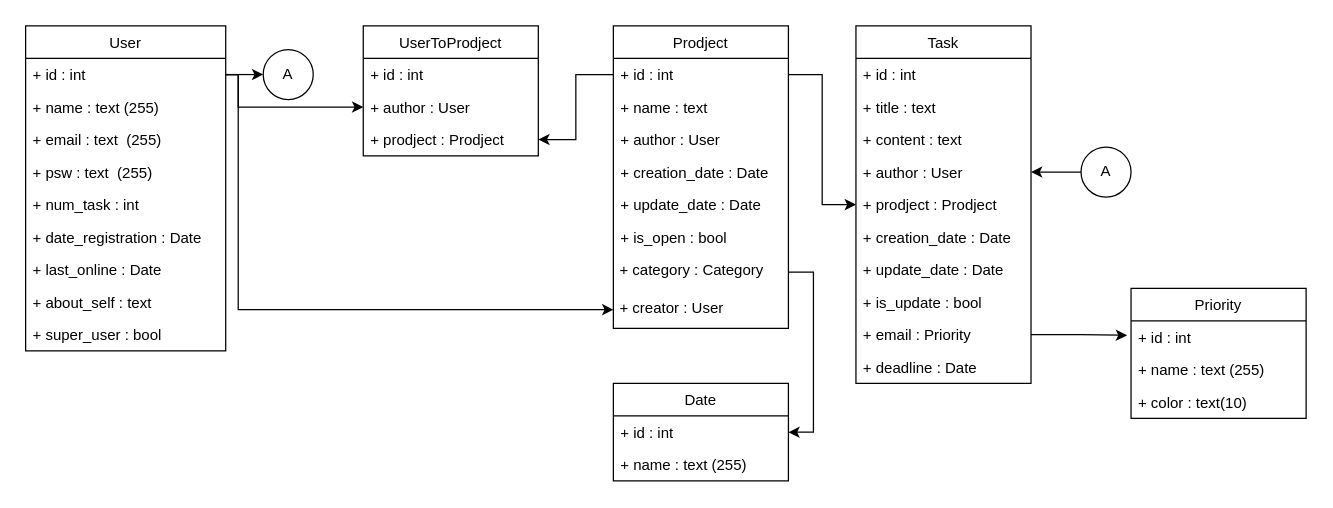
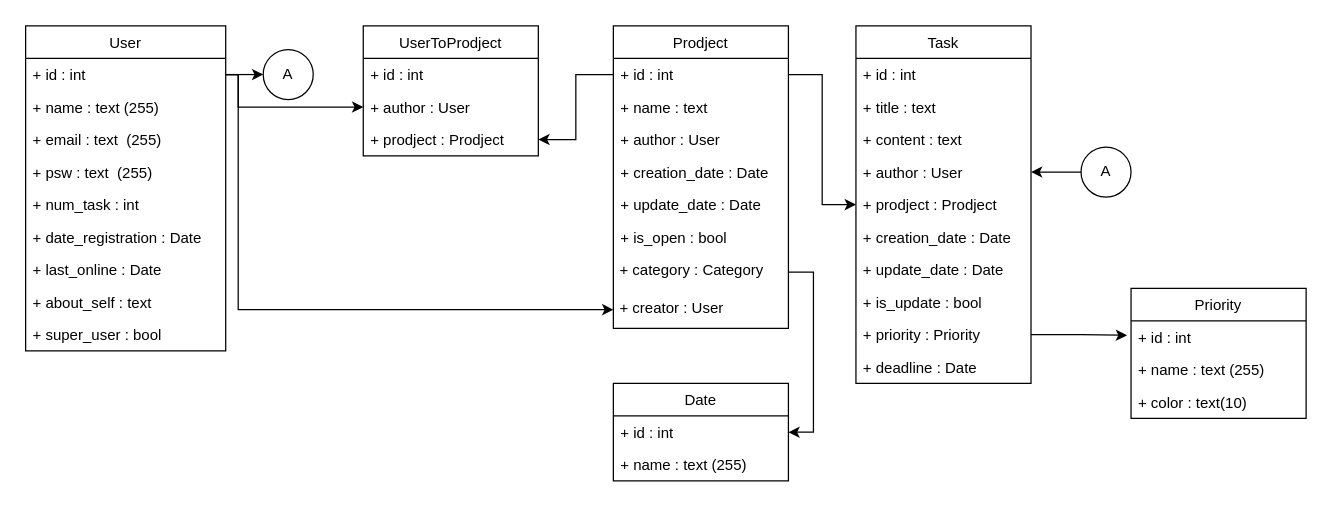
node "+ email : Priority": label "+ email : Priority" -> "+ priority : Priority"
